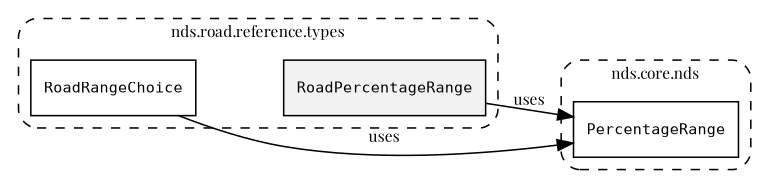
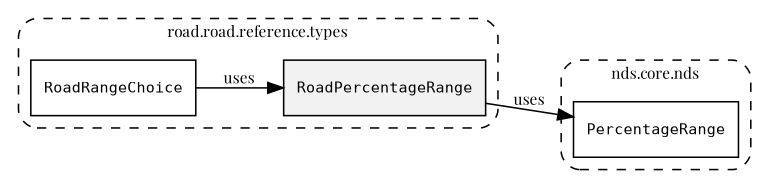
cluster "nds.road.reference.types": label "nds.road.reference.types" -> "road.road.reference.types"
edge "RoadRangeChoice" -> "PercentageRange": now "RoadRangeChoice" -> "RoadPercentageRange"
